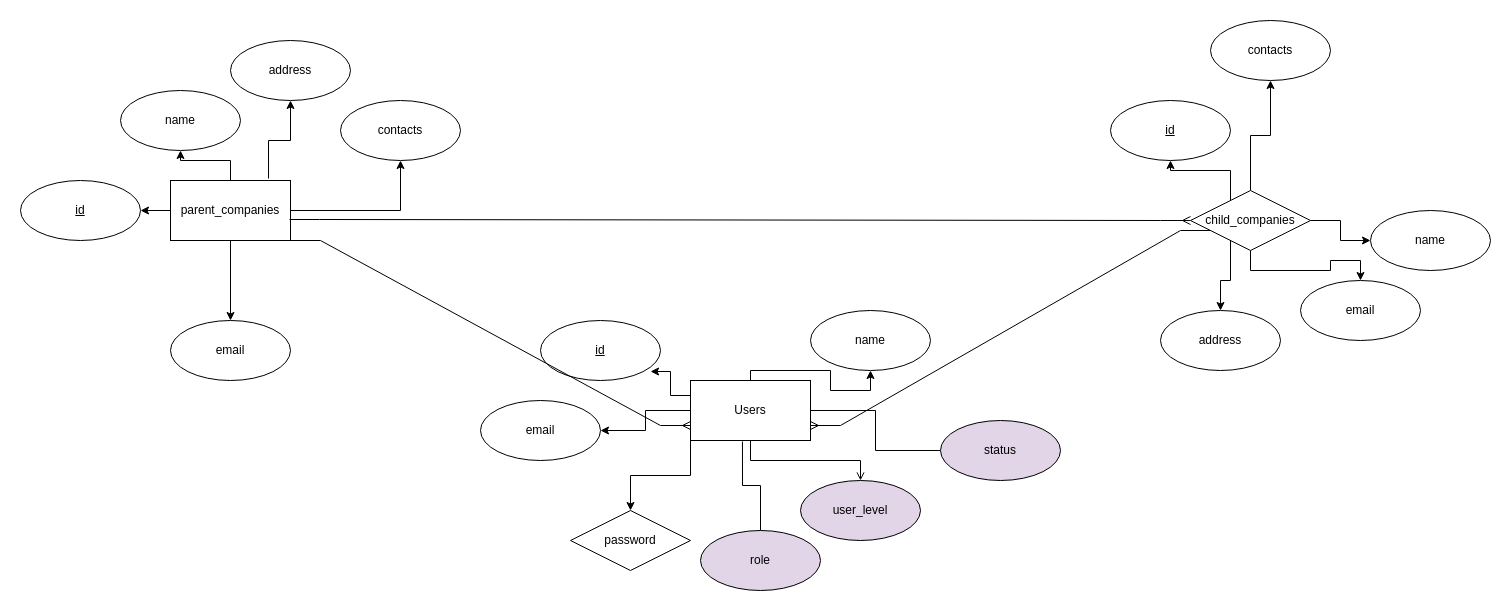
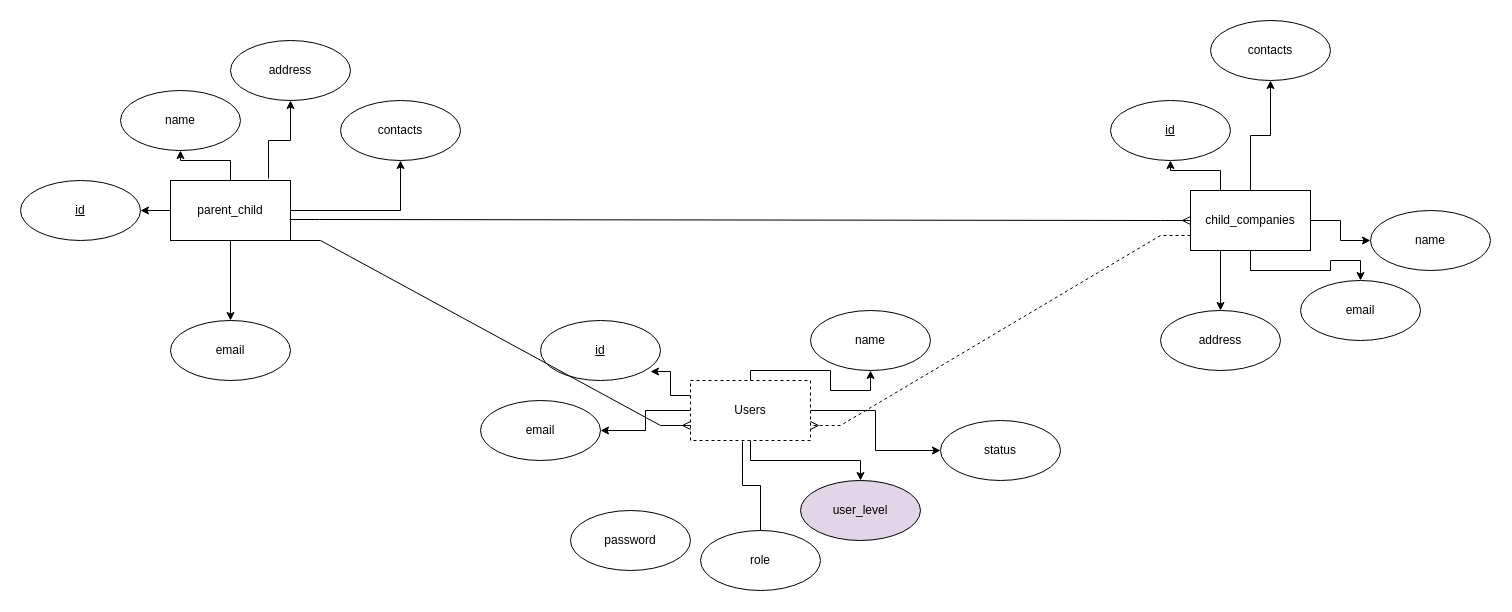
node "parent_companies": label "parent_companies" -> "parent_child"
node "child_companies": shape diamond -> rectangle
edge "child_companies" -> "Users": style solid -> dashed
node "Users": style solid -> dashed
edge "Users" -- "status": arrowhead none -> classic
node "status": fillcolor #e1d5e7 -> #ffffff
edge "Users" -> "user_level": arrowhead open -> classic
edge "Users" -> "password": removed
node "password": shape diamond -> ellipse
node "role": fillcolor #e1d5e7 -> #ffffff
